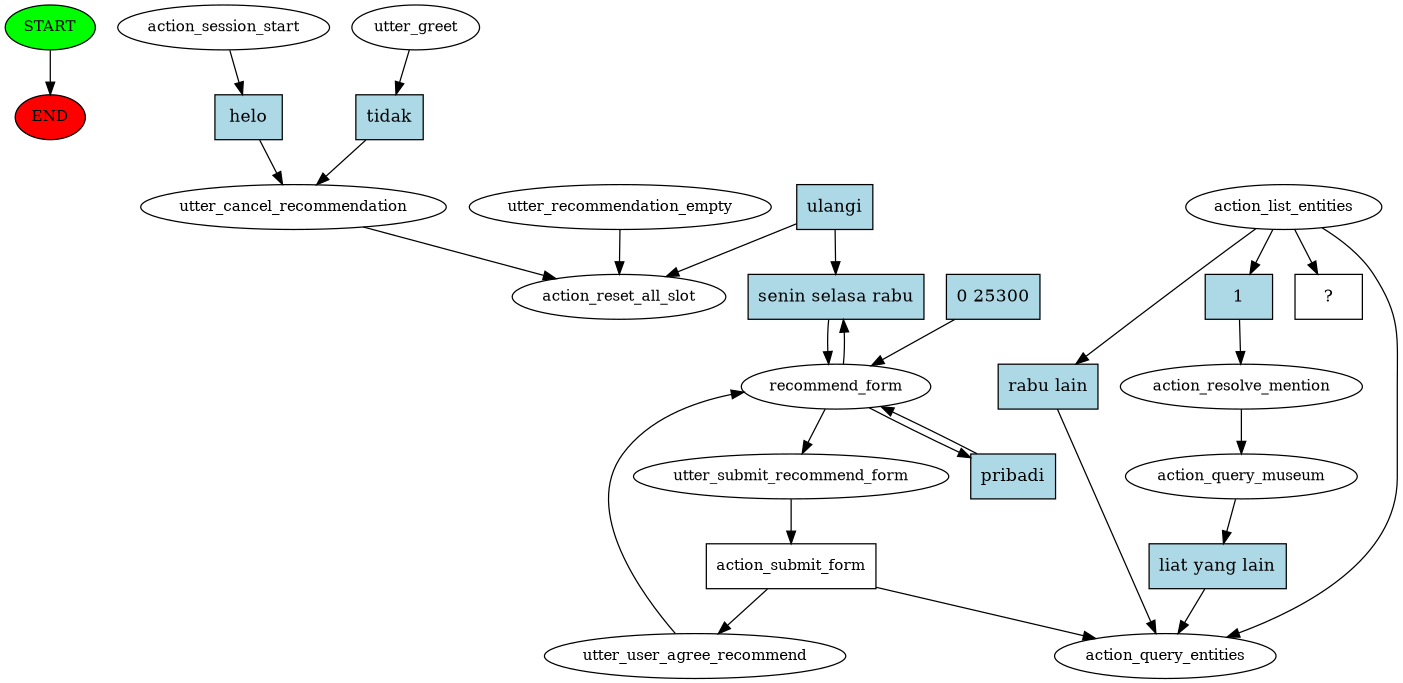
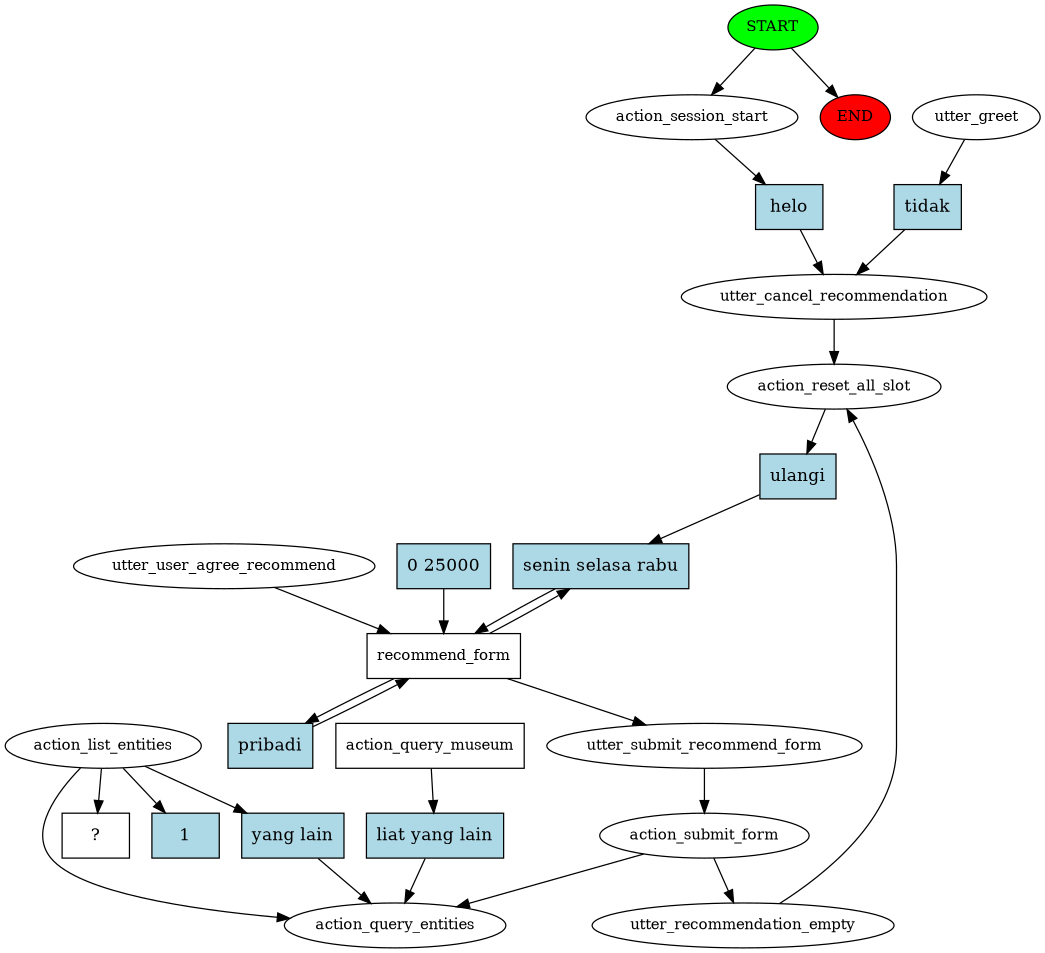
edge "START" -> "action_session_start": added
edge "ulangi" -> "action_reset_all_slot": reversed
node "0 25300": label "0 25300" -> "0 25000"
node "recommend_form": shape ellipse -> box
node "rabu lain": label "rabu lain" -> "yang lain"
node "action_resolve_mention": removed
node "action_query_museum": shape ellipse -> box
node "action_submit_form": shape box -> ellipse
edge "action_submit_form" -> "utter_user_agree_recommend": now "action_submit_form" -> "utter_recommendation_empty"
